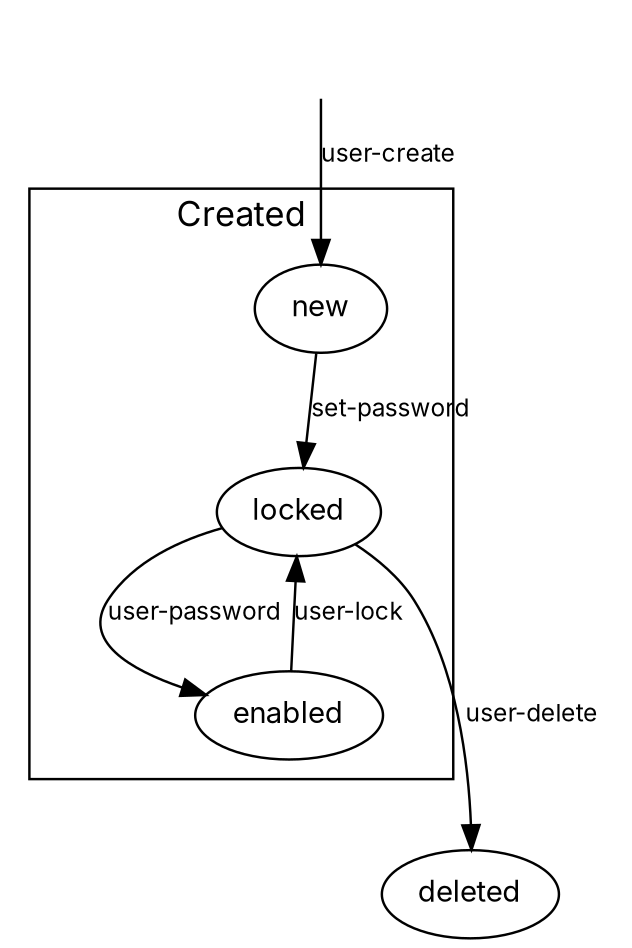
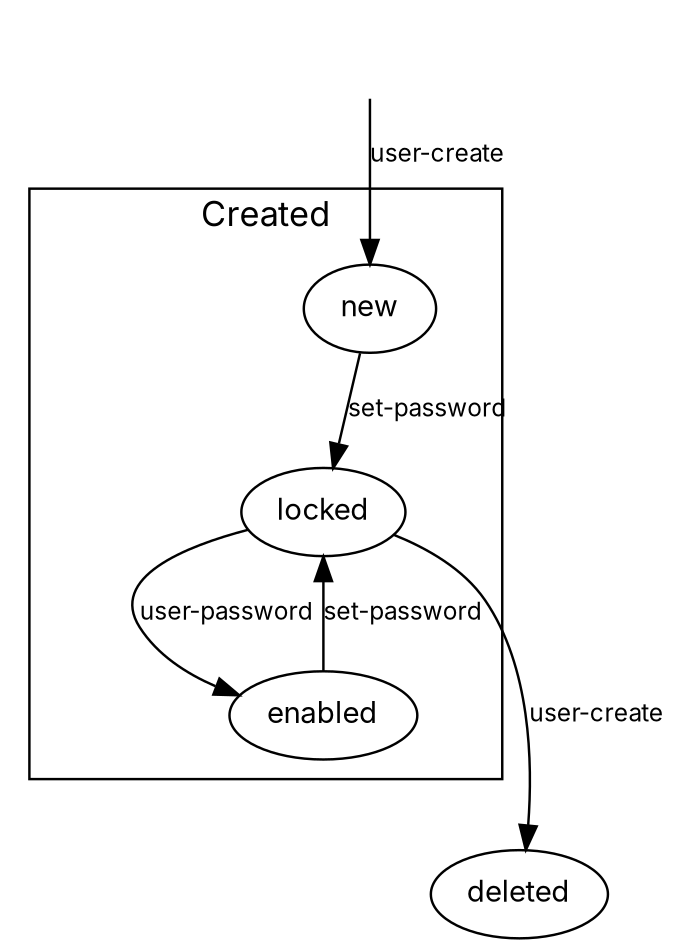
edge "enabled" -> "locked": label "user-lock" -> "set-password"
edge "locked" -> "deleted": label "user-delete" -> "user-create"
